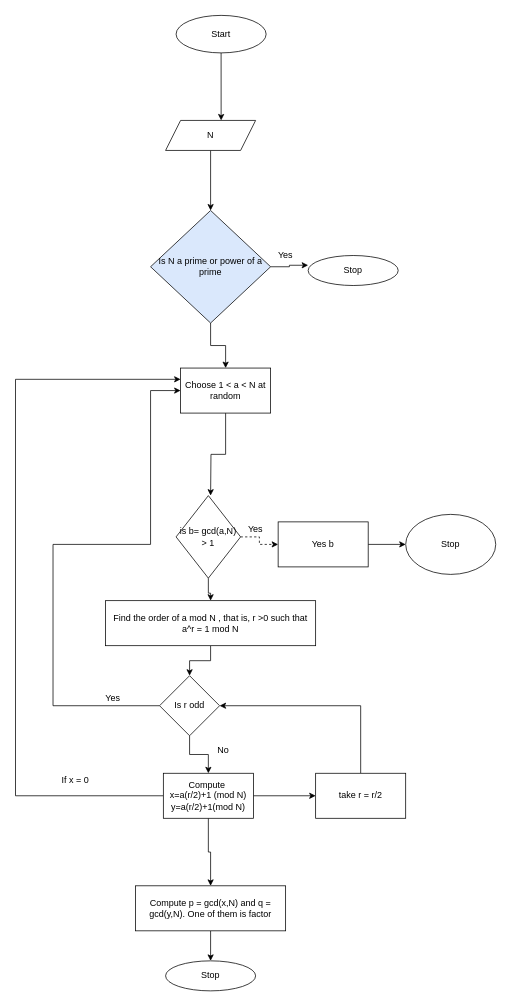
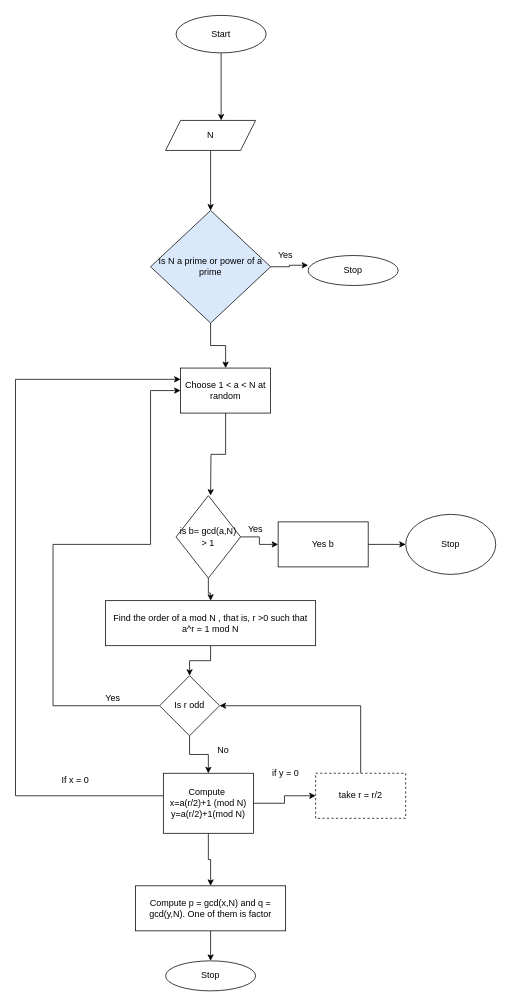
edge "is b= gcd(a,N) > 1" -> "Yes b": style dashed -> solid
node "if y = 0": added
node "Compute x=a(r/2)+1 (mod N) y=a(r/2)+1(mod N)": size 90x45 -> 90x60
node "take r = r/2": style solid -> dashed
